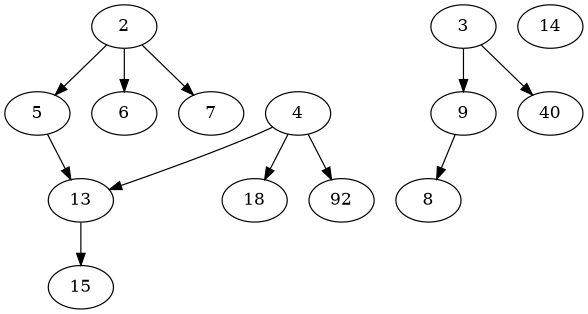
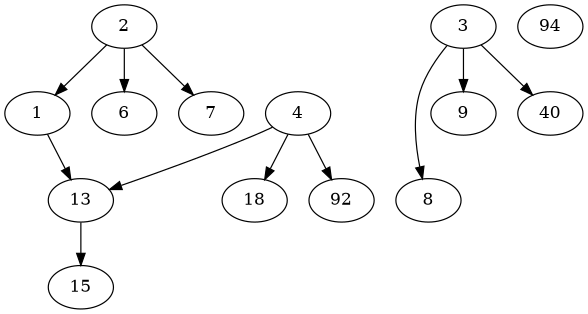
node "14": label "14" -> "94"
node "5": label "5" -> "1"
edge "9" -> "8": now "3" -> "8"
